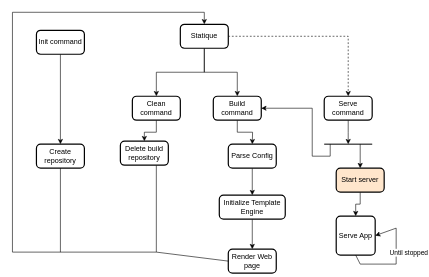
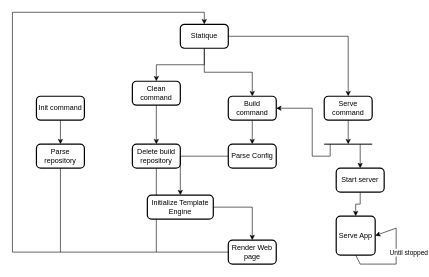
edge "Statique" -> "Serve command": style dashed -> solid
node "Init command": moved (60, 42) -> (60, 108)
node "Clean command": moved (156, 108) -> (156, 93)
node "Build command": moved (237, 108) -> (252, 108)
node "Delete build repository": moved (144, 153) -> (156, 156)
node "Create repository": label "Create repository" -> "Parse repository"
node "Start server": fillcolor #ffe6cc -> #ffffff
node "Initialize Template Engine": moved (252, 207) -> (180, 207)
node "Render Web page": moved (252, 261) -> (252, 252)
